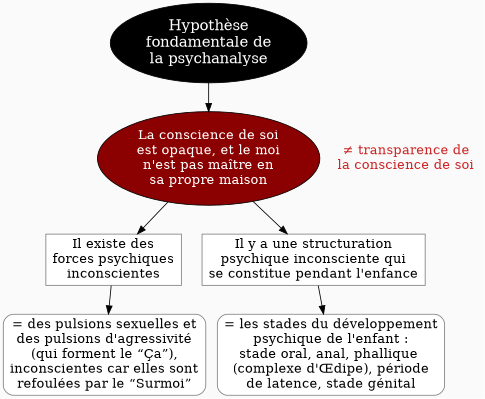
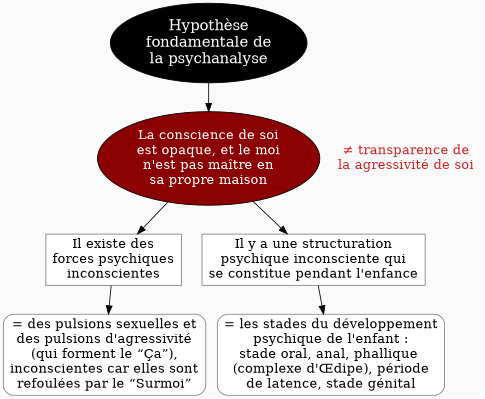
node "≠ transparence de la conscience de soi": label "≠ transparence de la conscience de soi" -> "≠ transparence de la agressivité de soi"
